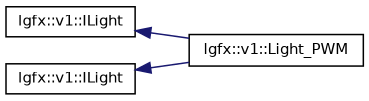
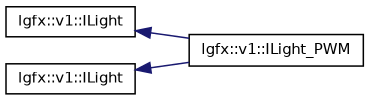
node "lgfx::v1::Light_PWM": label "lgfx::v1::Light_PWM" -> "lgfx::v1::ILight_PWM"
